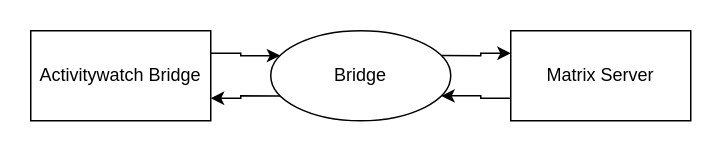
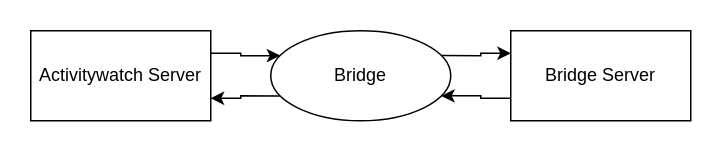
node "Activitywatch Bridge": label "Activitywatch Bridge" -> "Activitywatch Server"
node "Matrix Server": label "Matrix Server" -> "Bridge Server"
